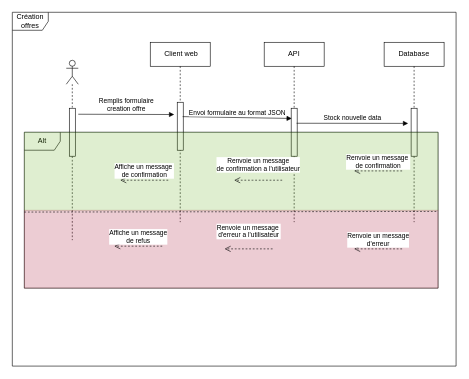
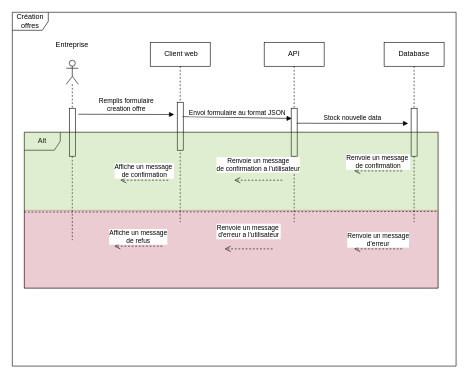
node "Entreprise": added
